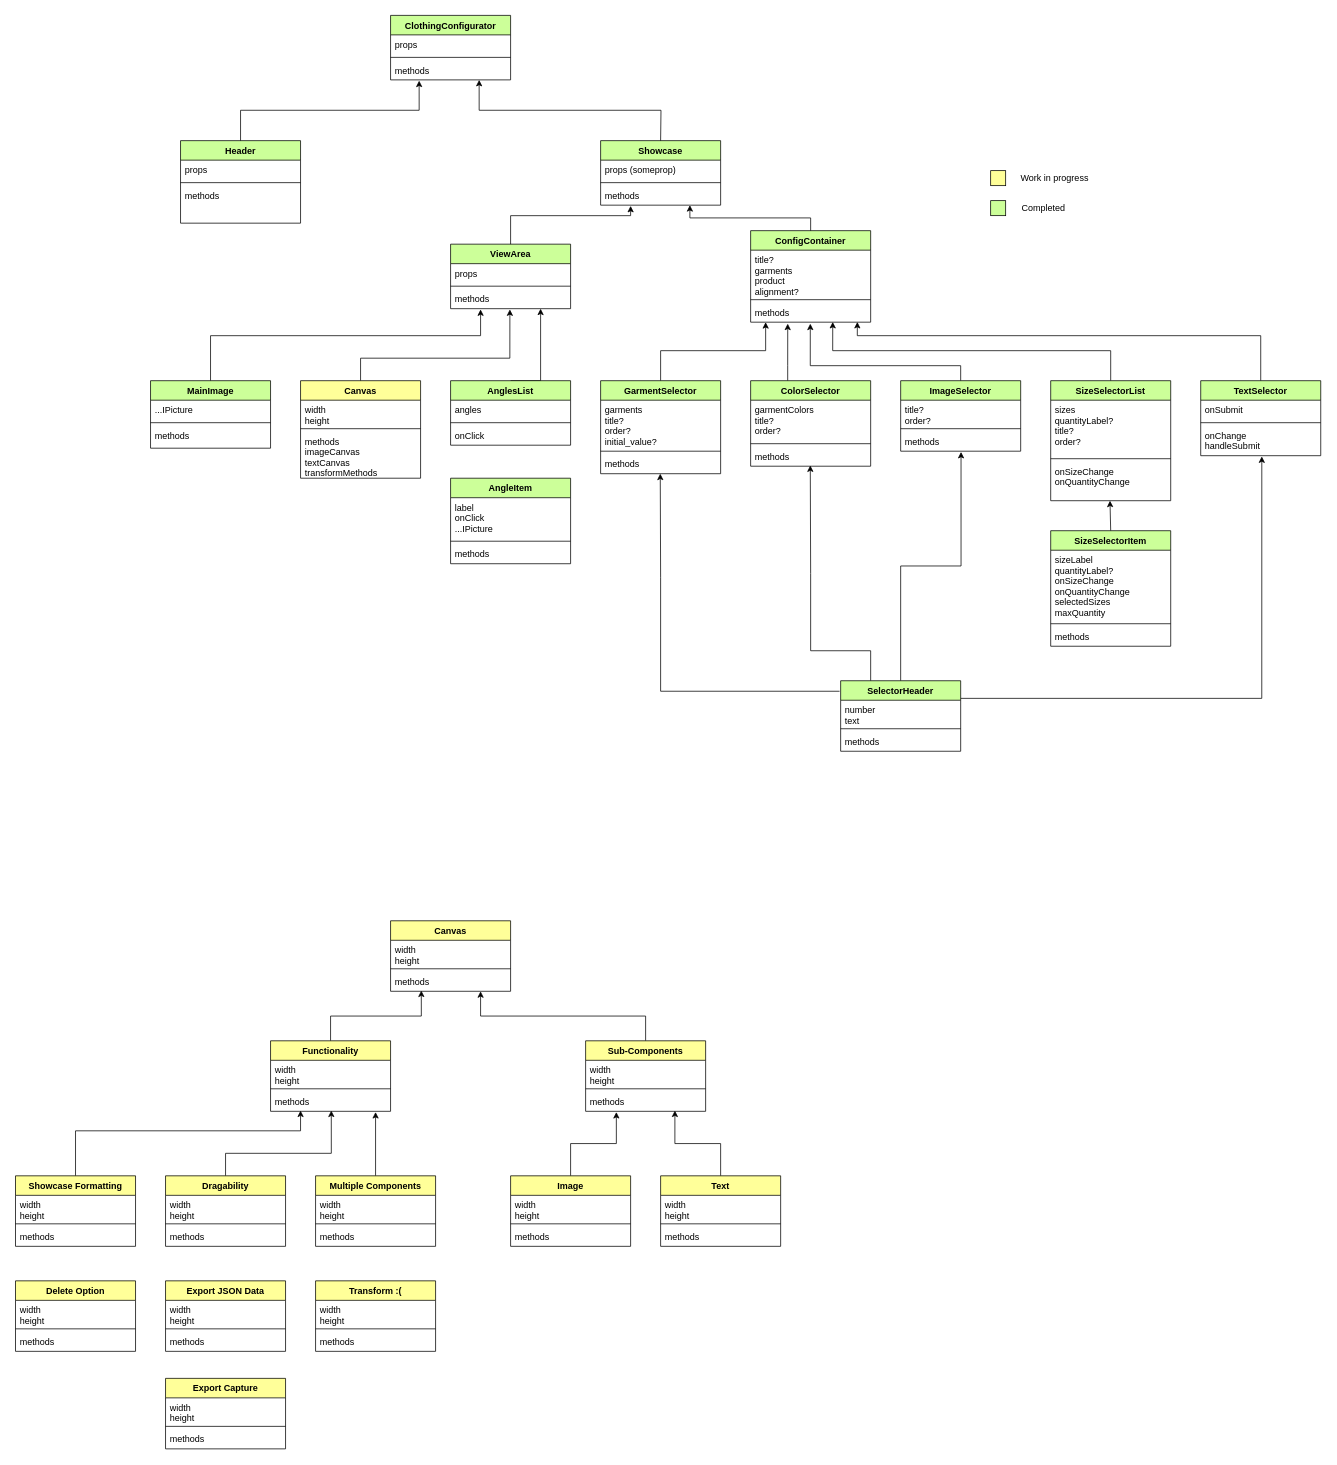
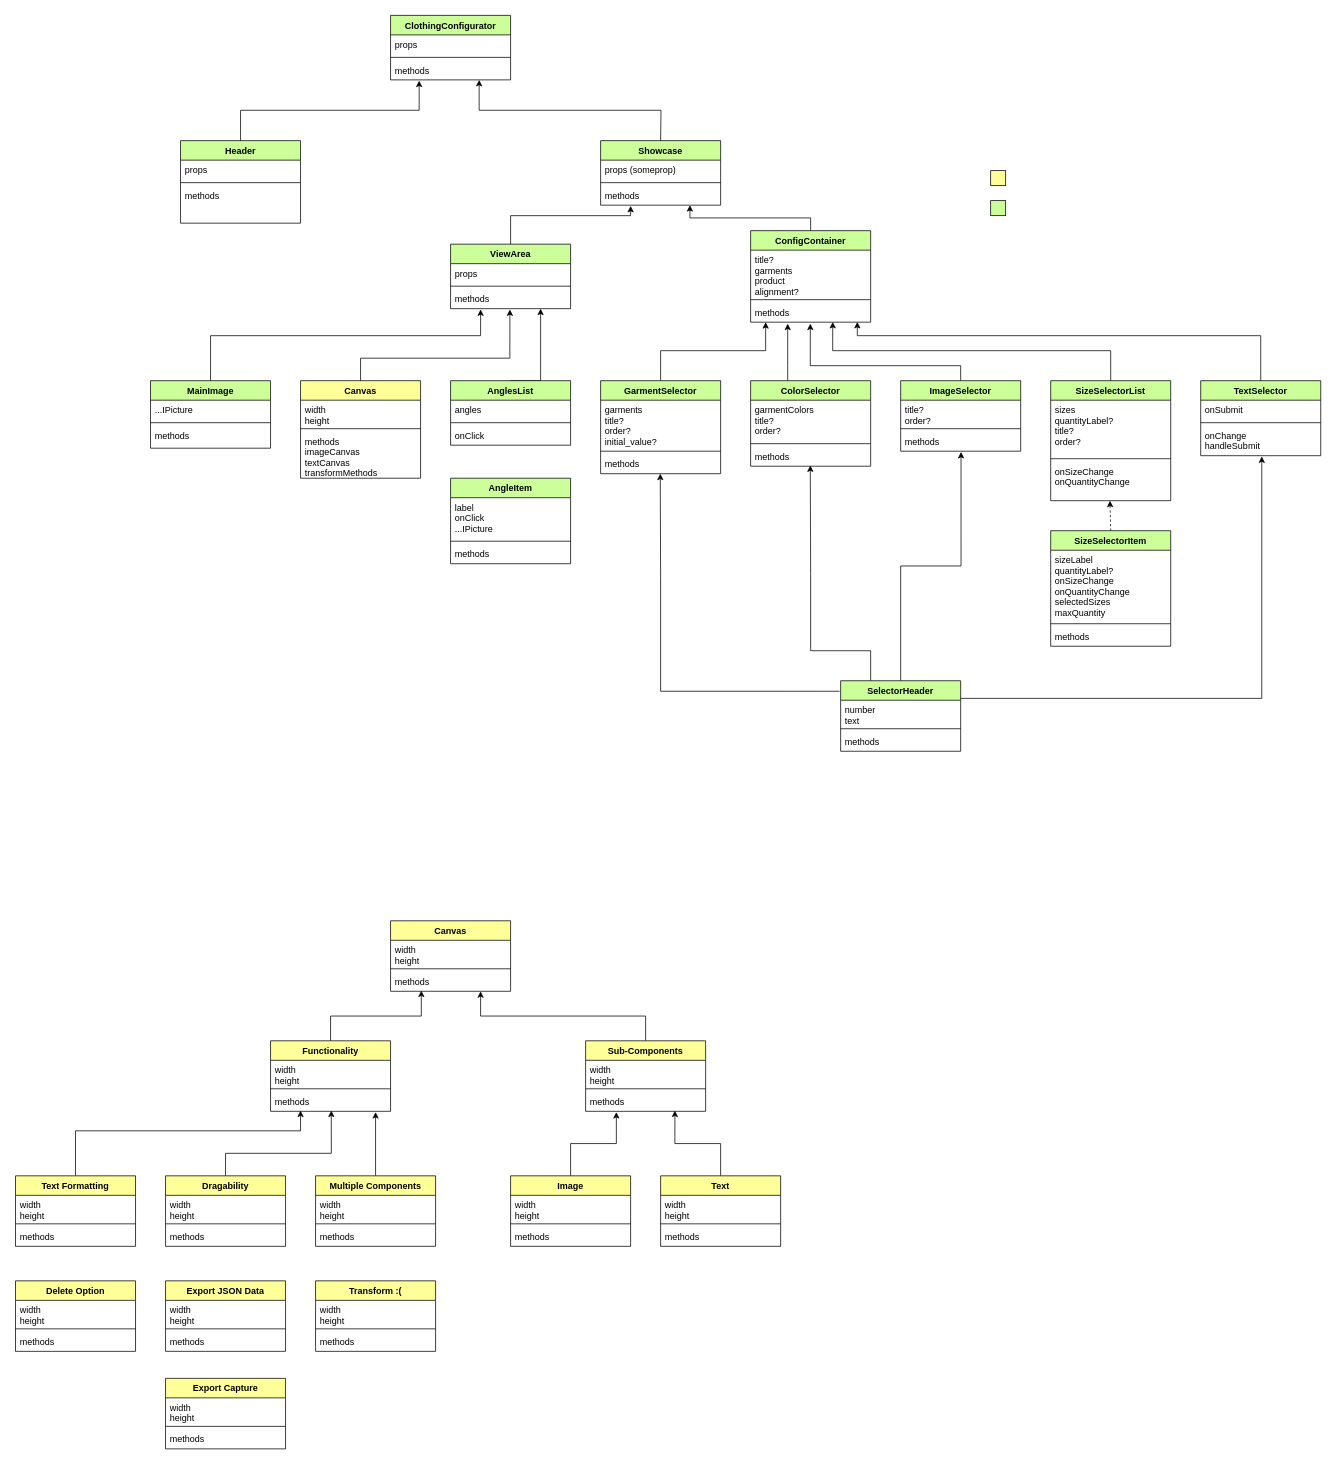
node "Work in progress": removed
node "Completed": removed
edge "SizeSelectorItem" -> "onSizeChange onQuantityChange": style solid -> dashed
node "Showcase Formatting": label "Showcase Formatting" -> "Text Formatting"
